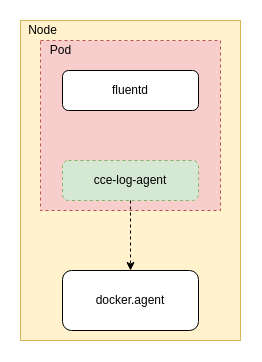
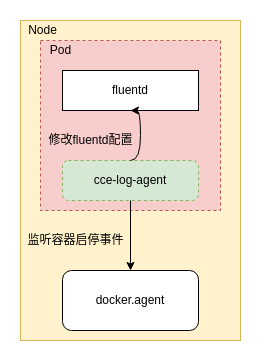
node "fluentd": shape rounded rectangle -> rectangle
edge "cce-log-agent" -> "fluentd": added
node "修改fluentd配置": added
edge "cce-log-agent" -> "docker.agent": style dashed -> solid
node "监听容器启停事件": added
